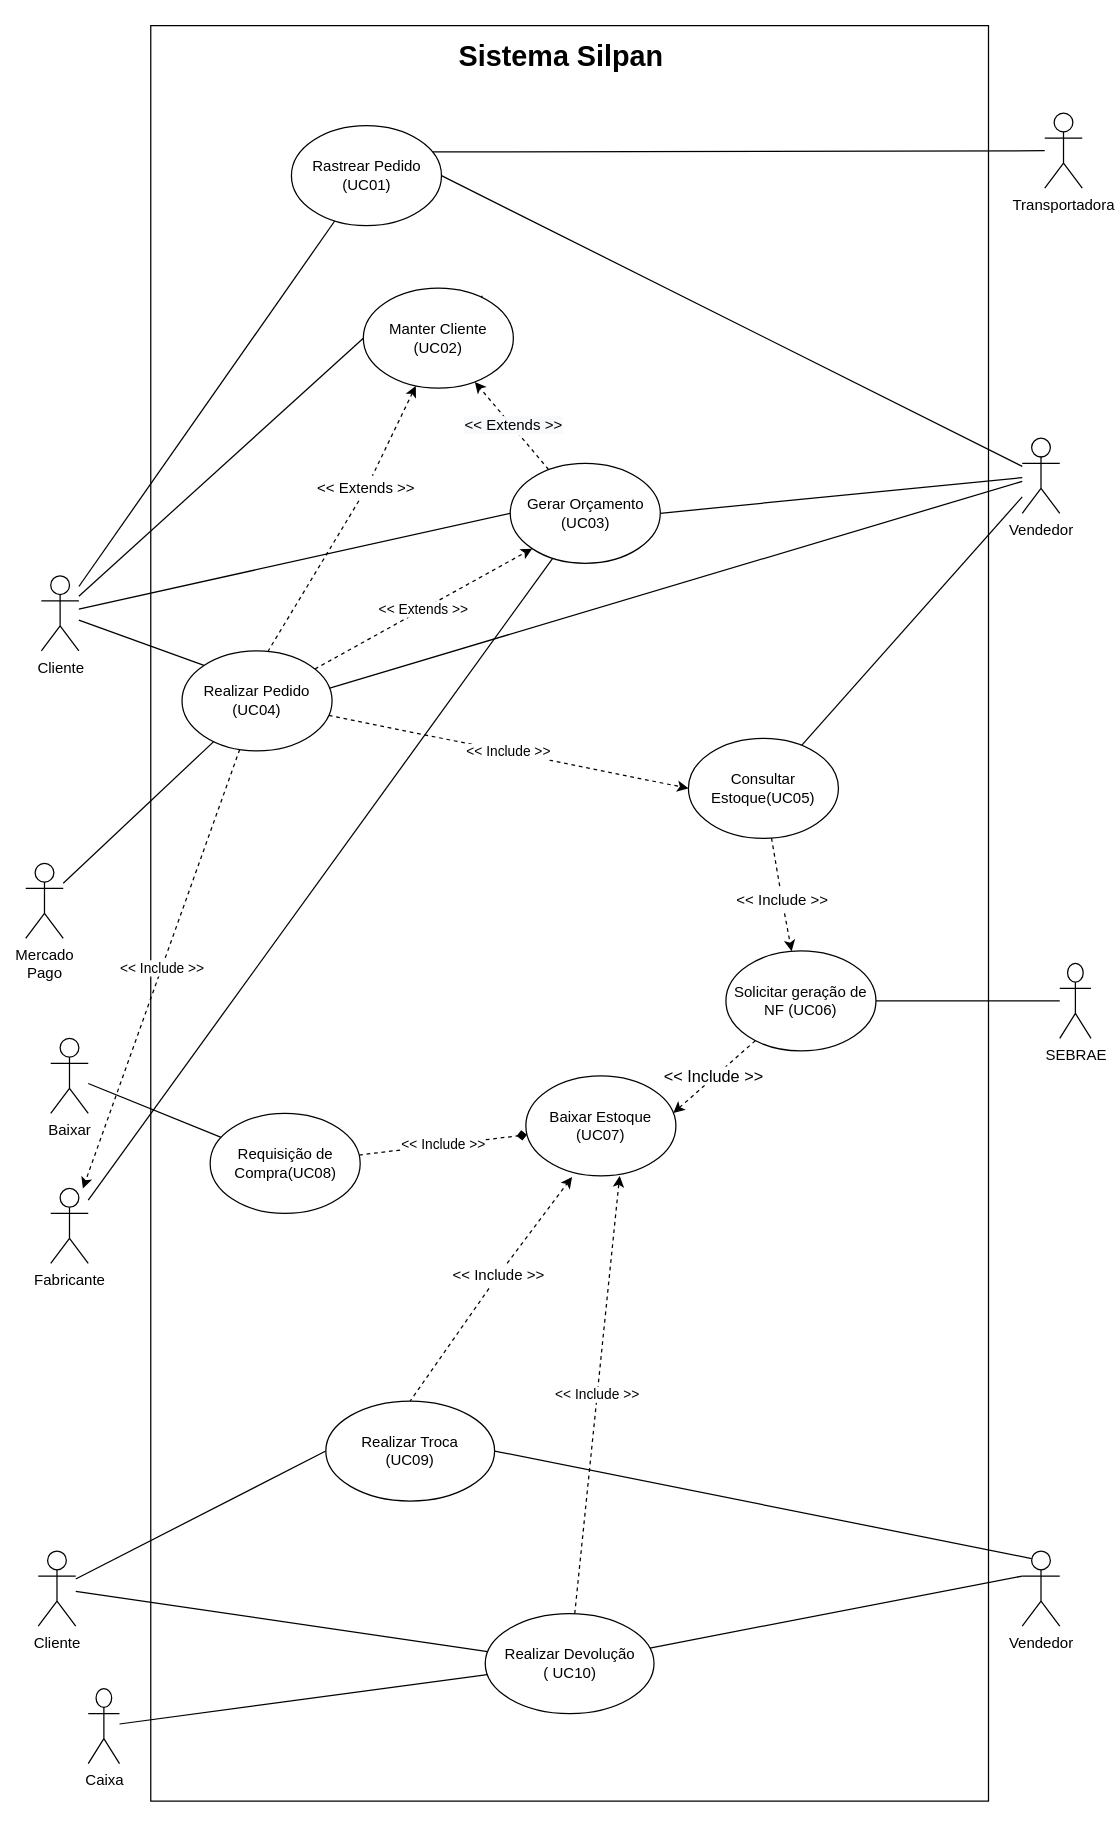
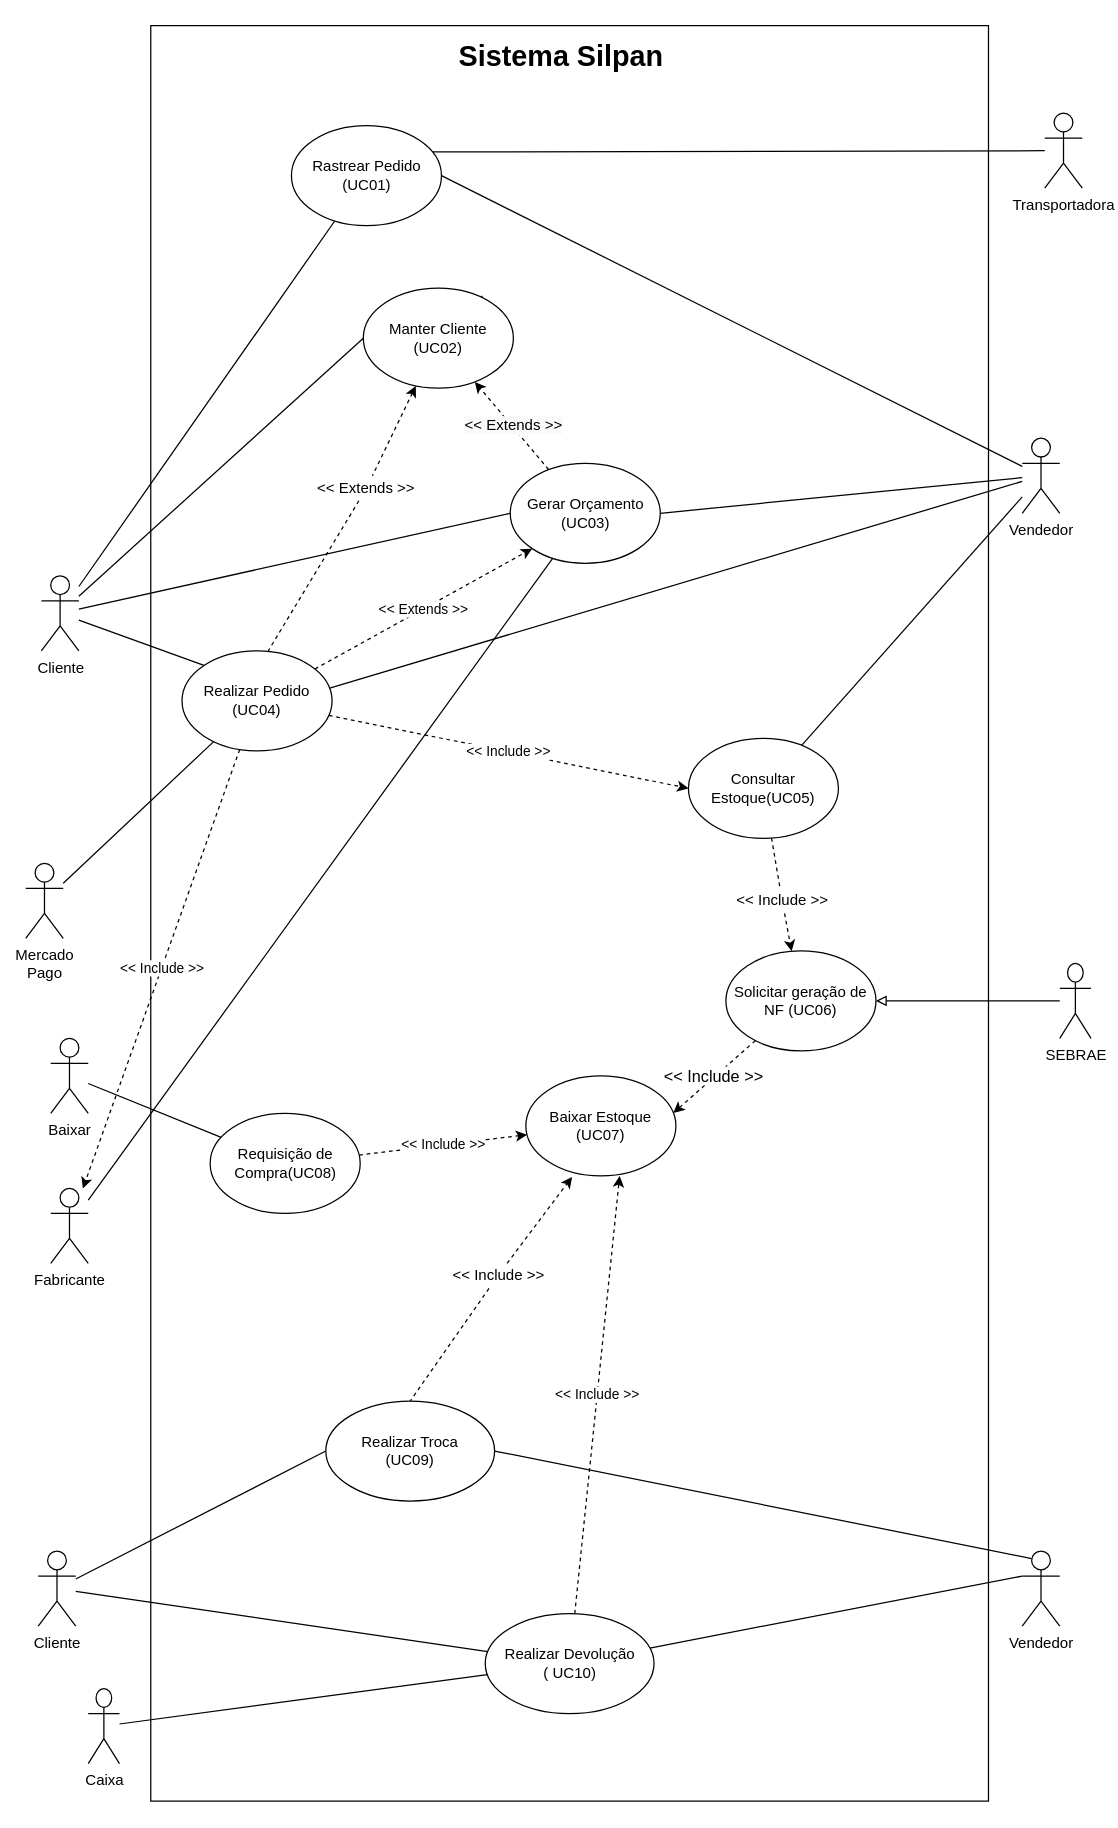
edge "Solicitar geração de NF (UC06)" -- "SEBRAE": arrowhead none -> block
edge "Requisição de Compra(UC08)" -> "Baixar Estoque (UC07)": arrowhead diamond -> classic
